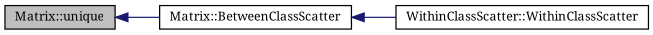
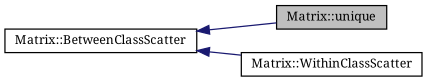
edge "Matrix::BetweenClassScatter" -> "Matrix::unique": reversed
node "WithinClassScatter::WithinClassScatter": label "WithinClassScatter::WithinClassScatter" -> "Matrix::WithinClassScatter"
